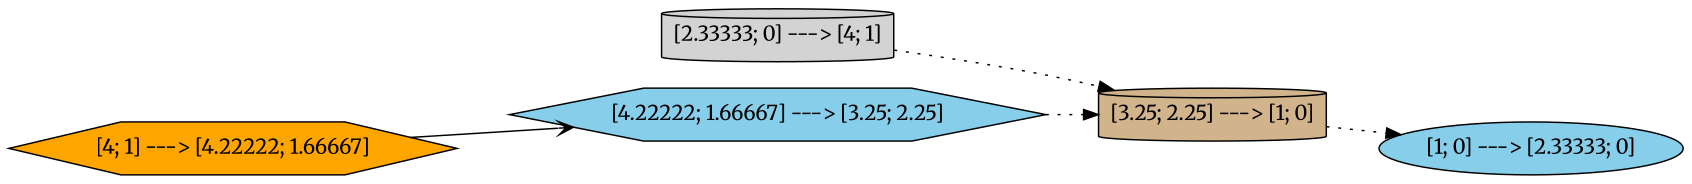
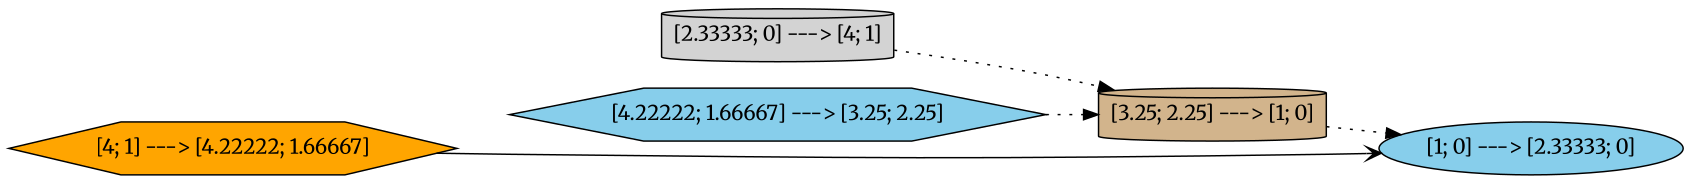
edge "[4; 1] ---> [4.22222; 1.66667]" -> "[4.22222; 1.66667] ---> [3.25; 2.25]": now "[4; 1] ---> [4.22222; 1.66667]" -> "[1; 0] ---> [2.33333; 0]"
